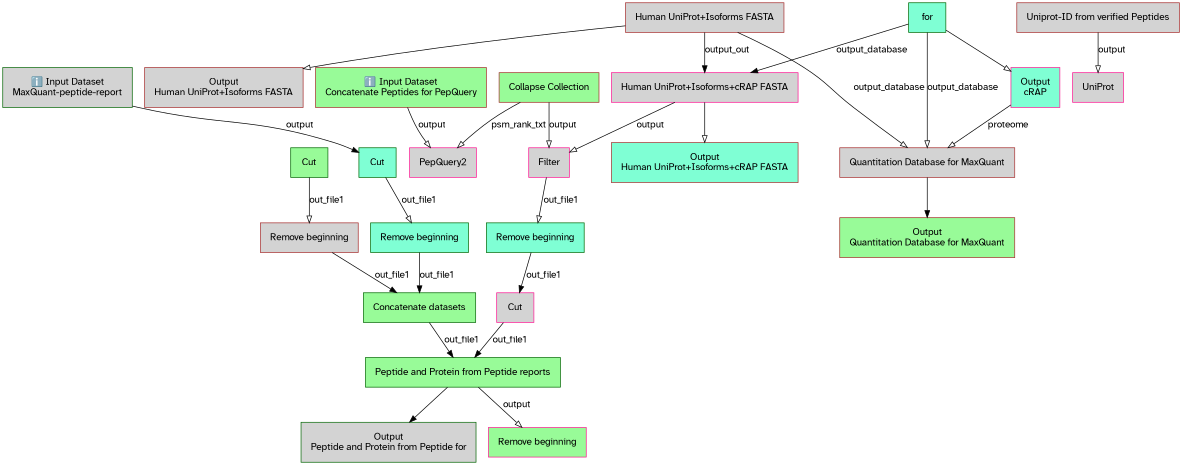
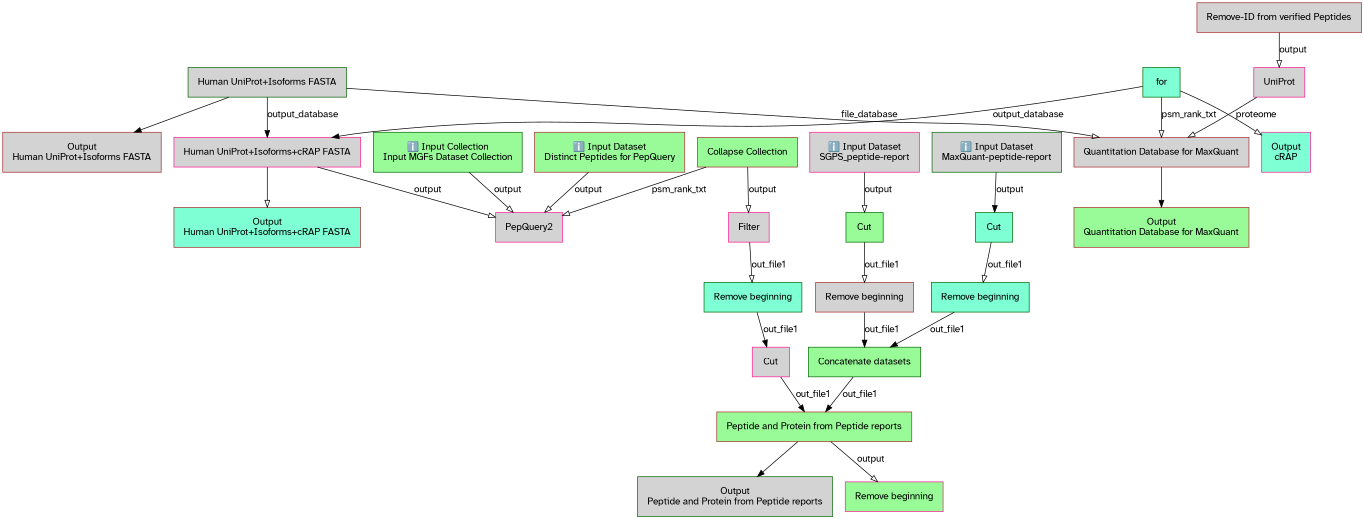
node "Human UniProt+Isoforms FASTA": color brown -> darkgreen
node "Uniprot-ID from verified Peptides": label "Uniprot-ID from verified Peptides" -> "Remove-ID from verified Peptides"
edge "Human UniProt+Isoforms FASTA" -> "Output Human UniProt+Isoforms FASTA": arrowhead onormal -> normal
edge "Human UniProt+Isoforms FASTA" -> "Human UniProt+Isoforms+cRAP FASTA": label "output_out" -> "output_database"
node "ℹ️ Input Dataset Concatenate Peptides for PepQuery": label "ℹ️ Input Dataset Concatenate Peptides for PepQuery" -> "ℹ️ Input Dataset Distinct Peptides for PepQuery"
edge "Human UniProt+Isoforms FASTA" -> "Quantitation Database for MaxQuant": label "output_database" -> "file_database"
edge "for" -> "Quantitation Database for MaxQuant": label "output_database" -> "psm_rank_txt"
edge "Output cRAP" -> "Quantitation Database for MaxQuant": now "UniProt" -> "Quantitation Database for MaxQuant"
edge "Human UniProt+Isoforms+cRAP FASTA" -> "Filter": now "Human UniProt+Isoforms+cRAP FASTA" -> "PepQuery2"
node "ℹ️ Input Collection Input MGFs Dataset Collection": added
node "ℹ️ Input Dataset SGPS_peptide-report": added
node "Peptide and Protein from Peptide reports": color darkgreen -> brown
node "Output Peptide and Protein from Peptide for": label "Output Peptide and Protein from Peptide for" -> "Output Peptide and Protein from Peptide reports"
